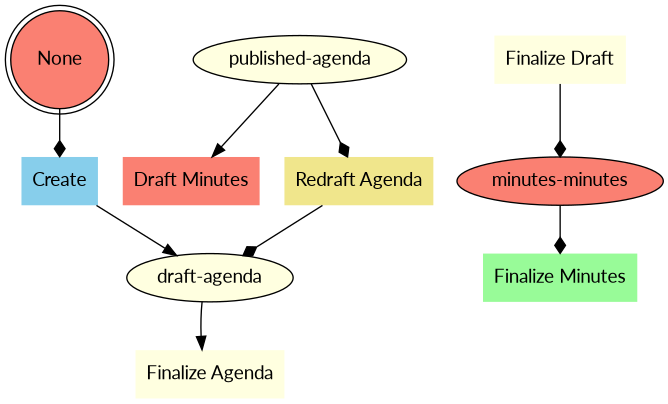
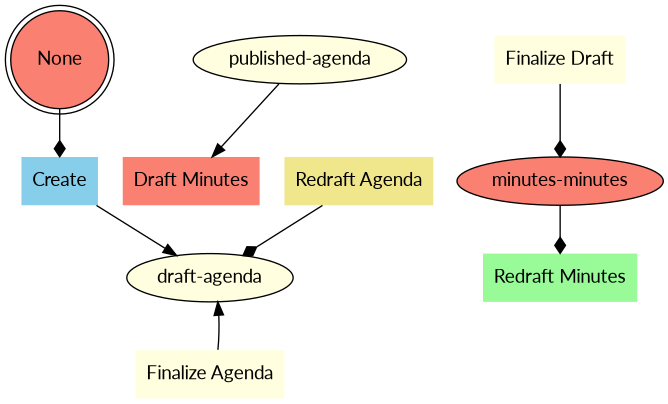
edge "published-agenda" -> "Redraft Agenda": removed
node "Finalize Minutes": label "Finalize Minutes" -> "Redraft Minutes"
edge "draft-agenda" -> "Finalize Agenda": reversed
